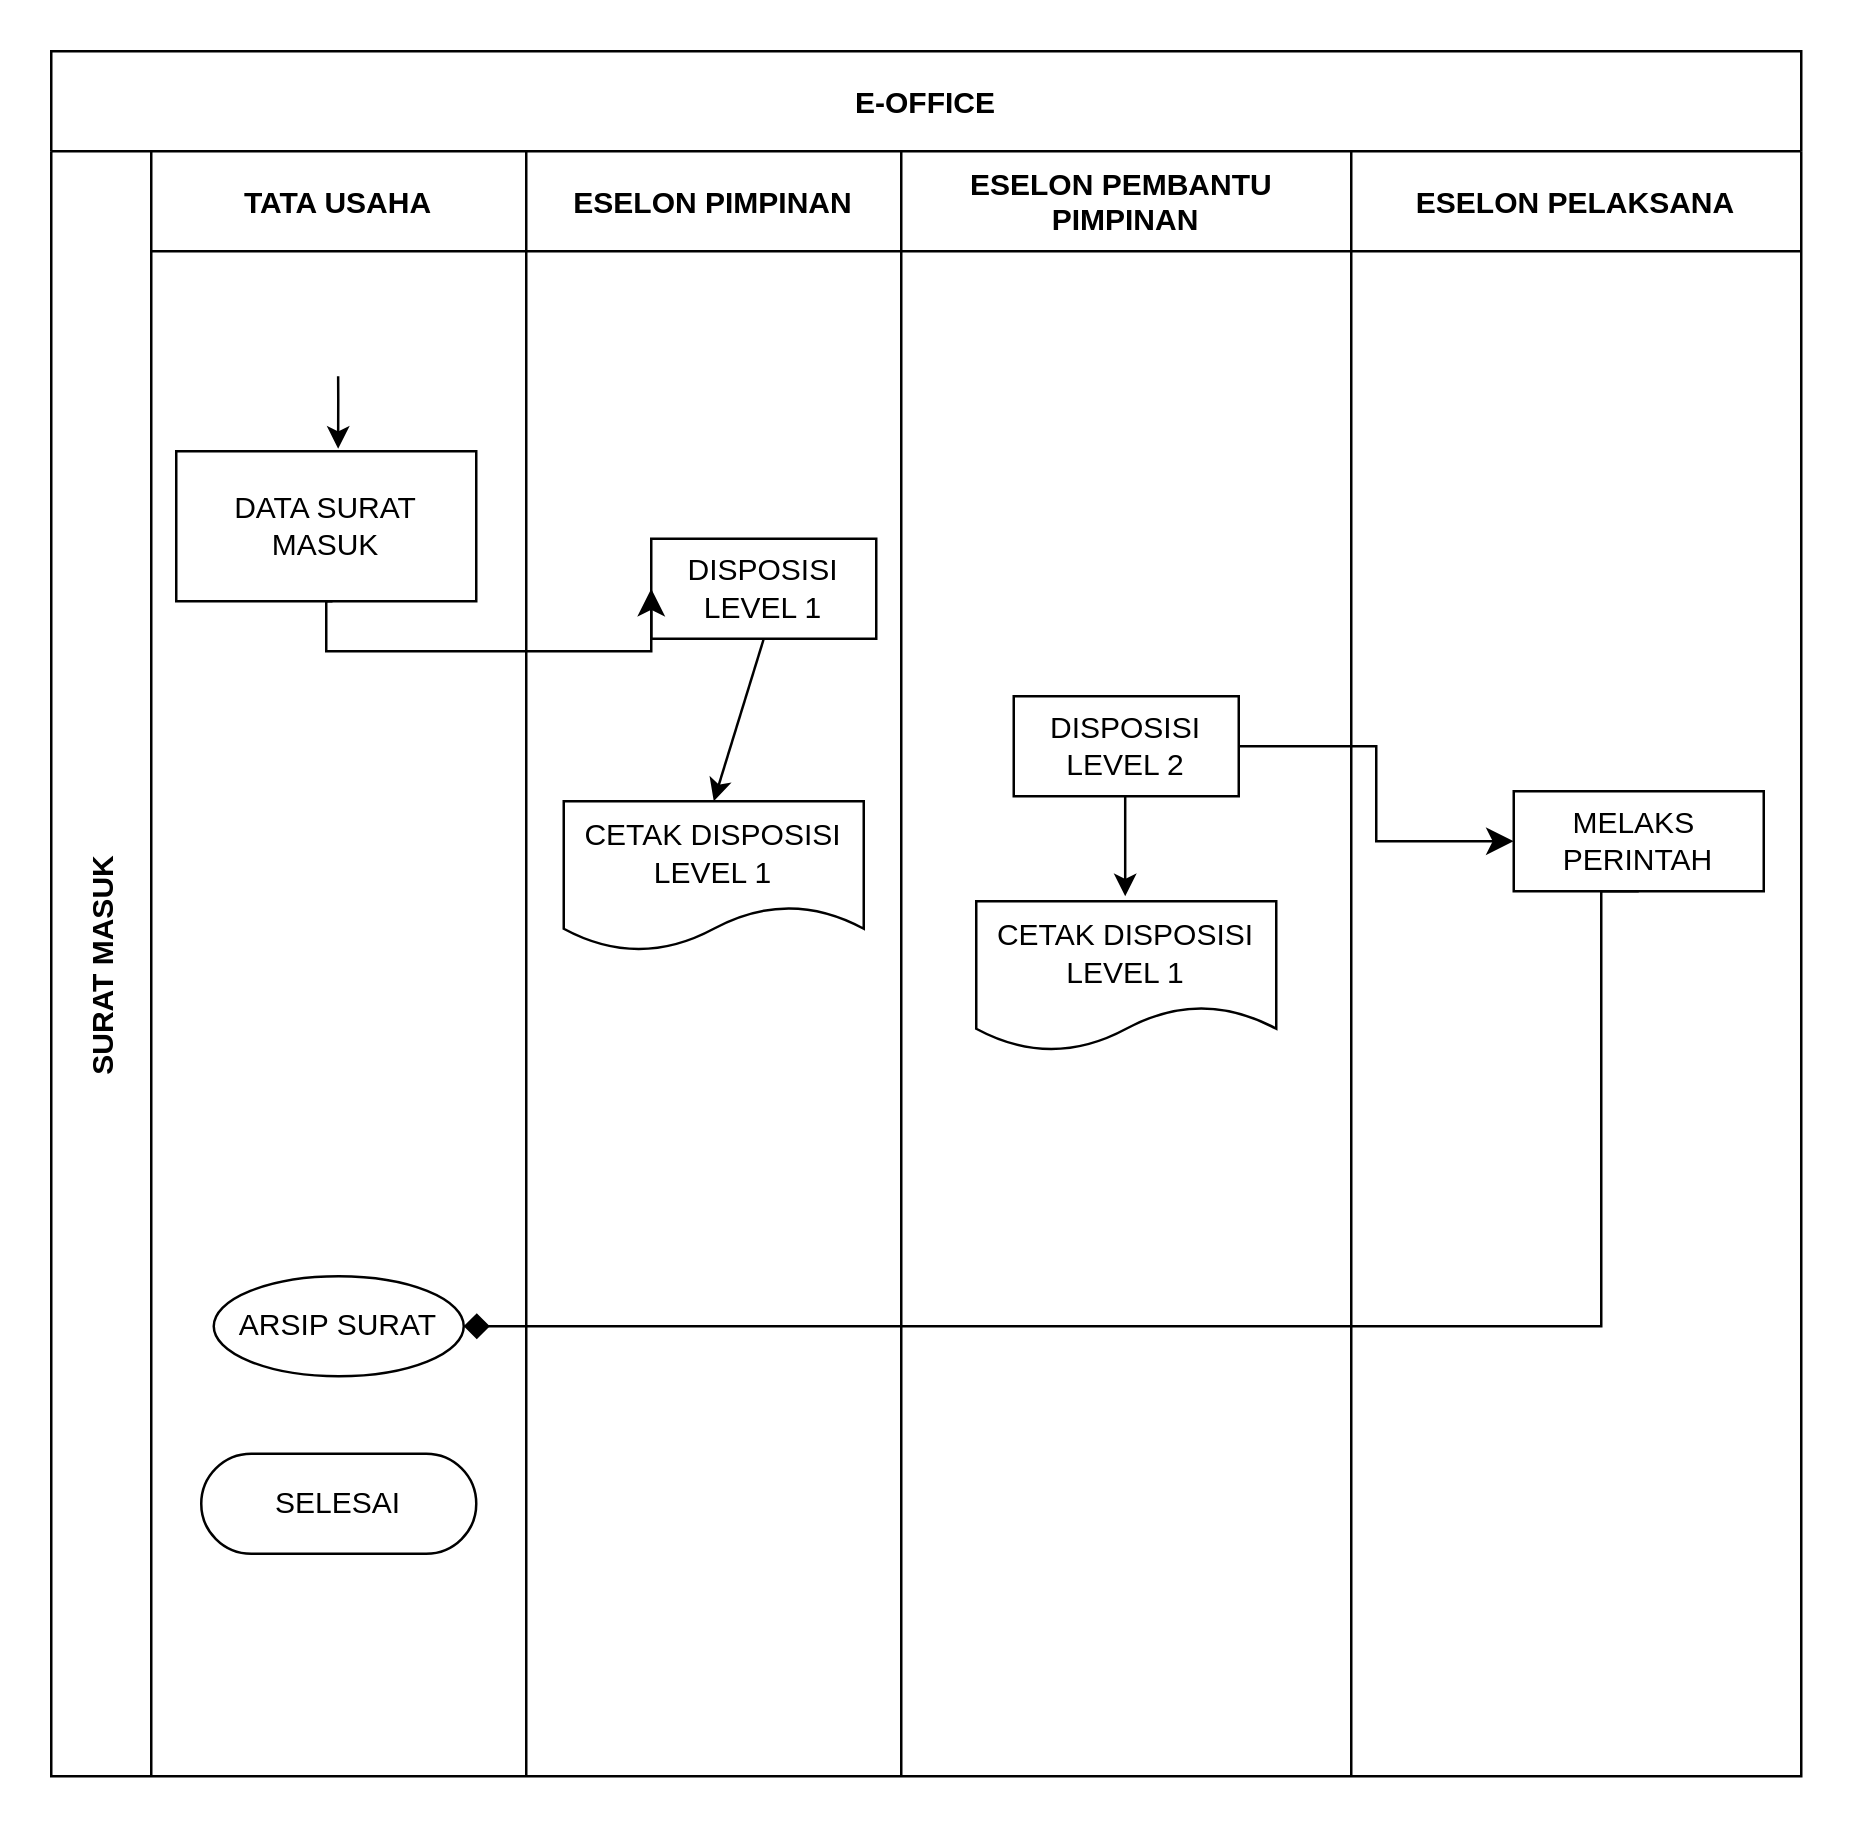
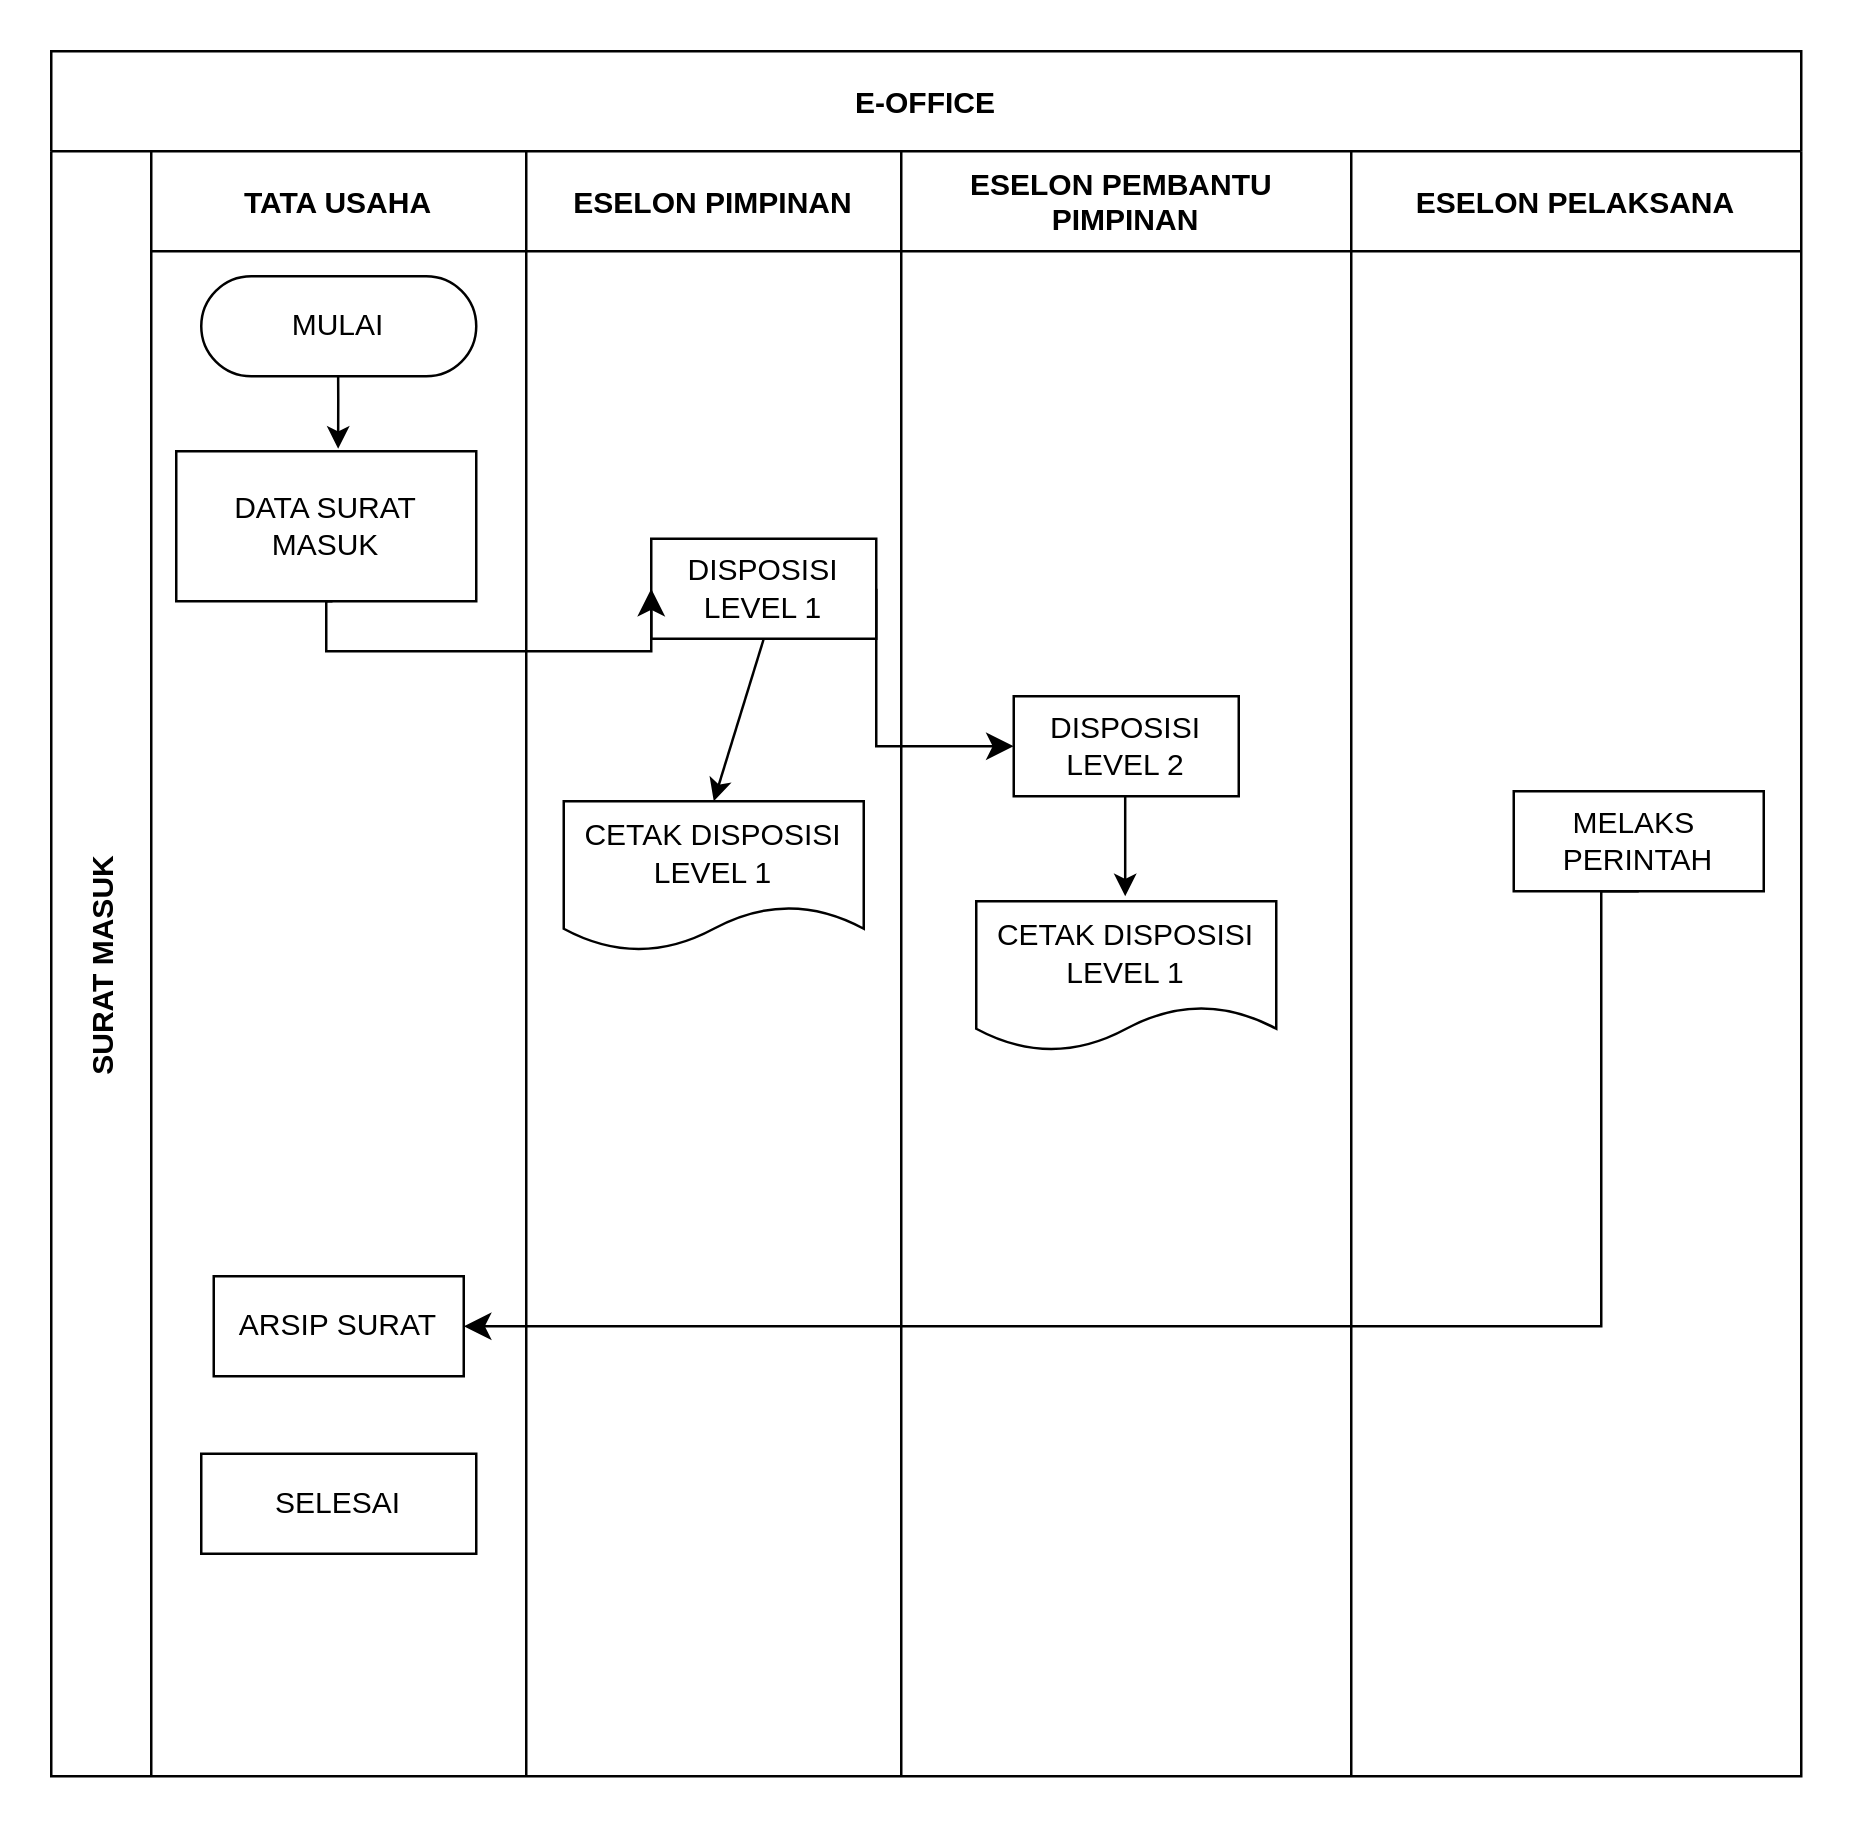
node "MULAI": added
edge "DISPOSISI LEVEL 1" -> "DISPOSISI LEVEL 2": added
edge "DISPOSISI LEVEL 2" -> "MELAKS PERINTAH": removed
node "ARSIP SURAT": shape ellipse -> rectangle
edge "MELAKS PERINTAH" -> "ARSIP SURAT": arrowhead diamond -> classic
node "SELESAI": shape rounded rectangle -> rectangle
